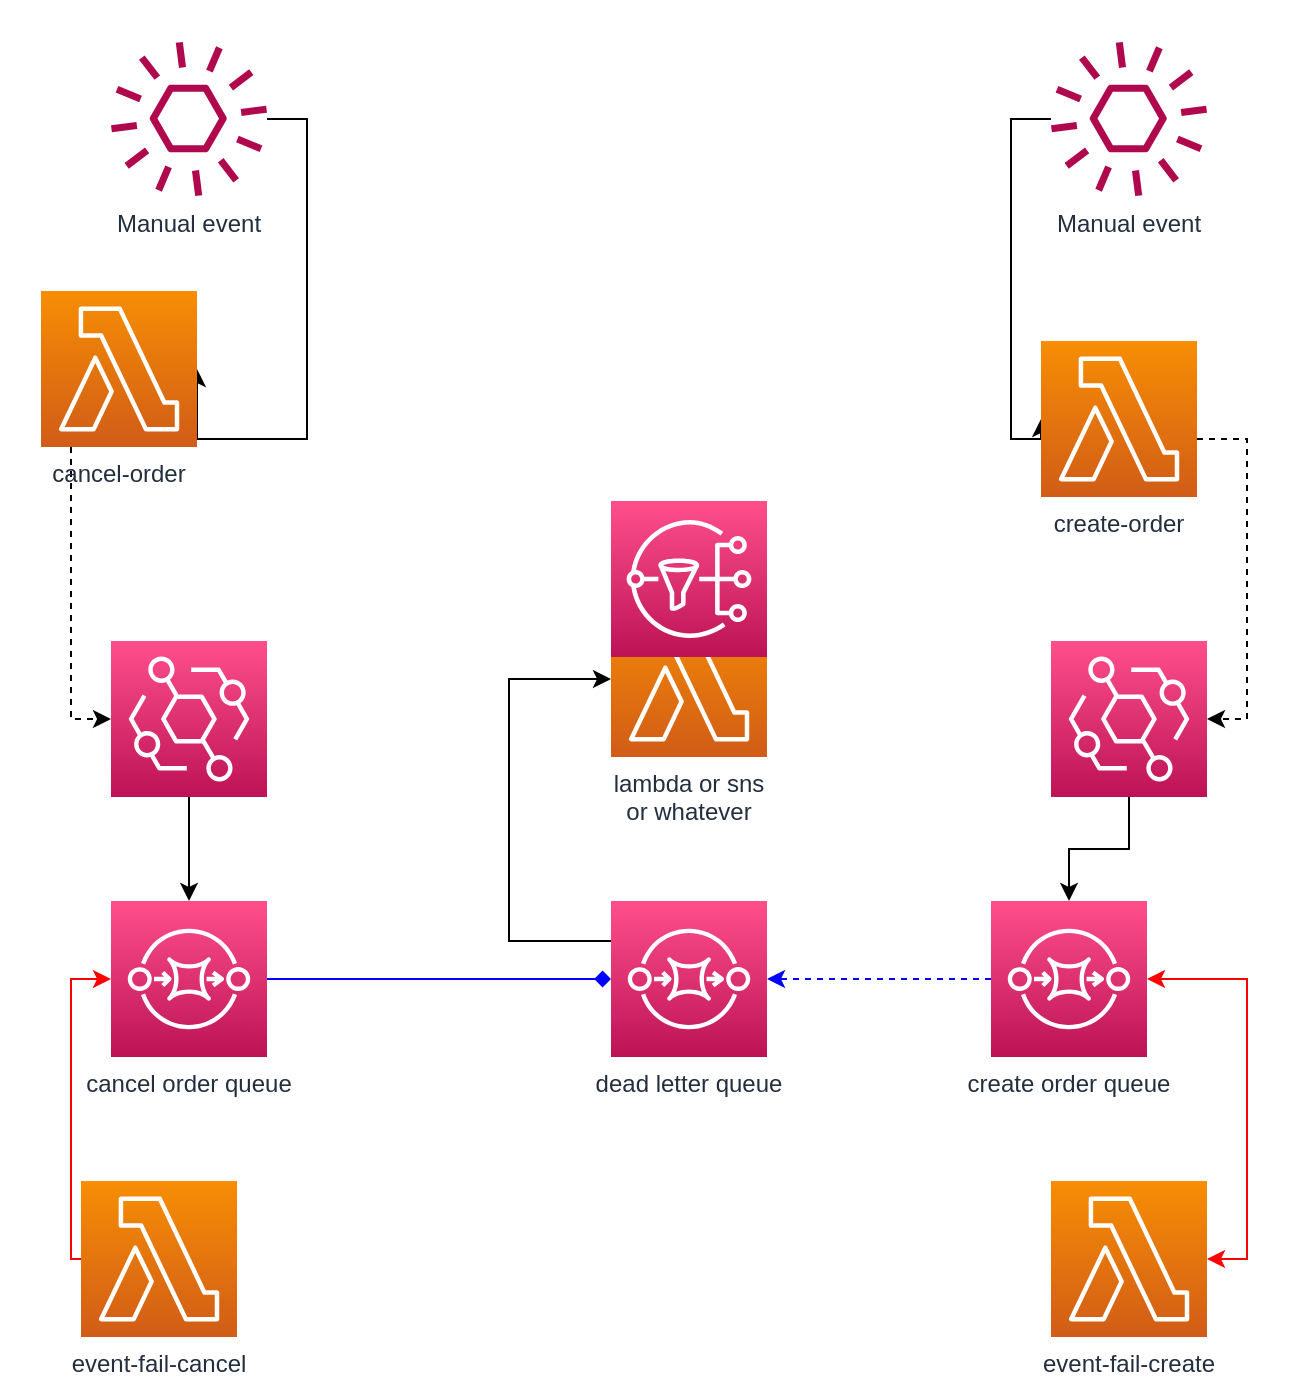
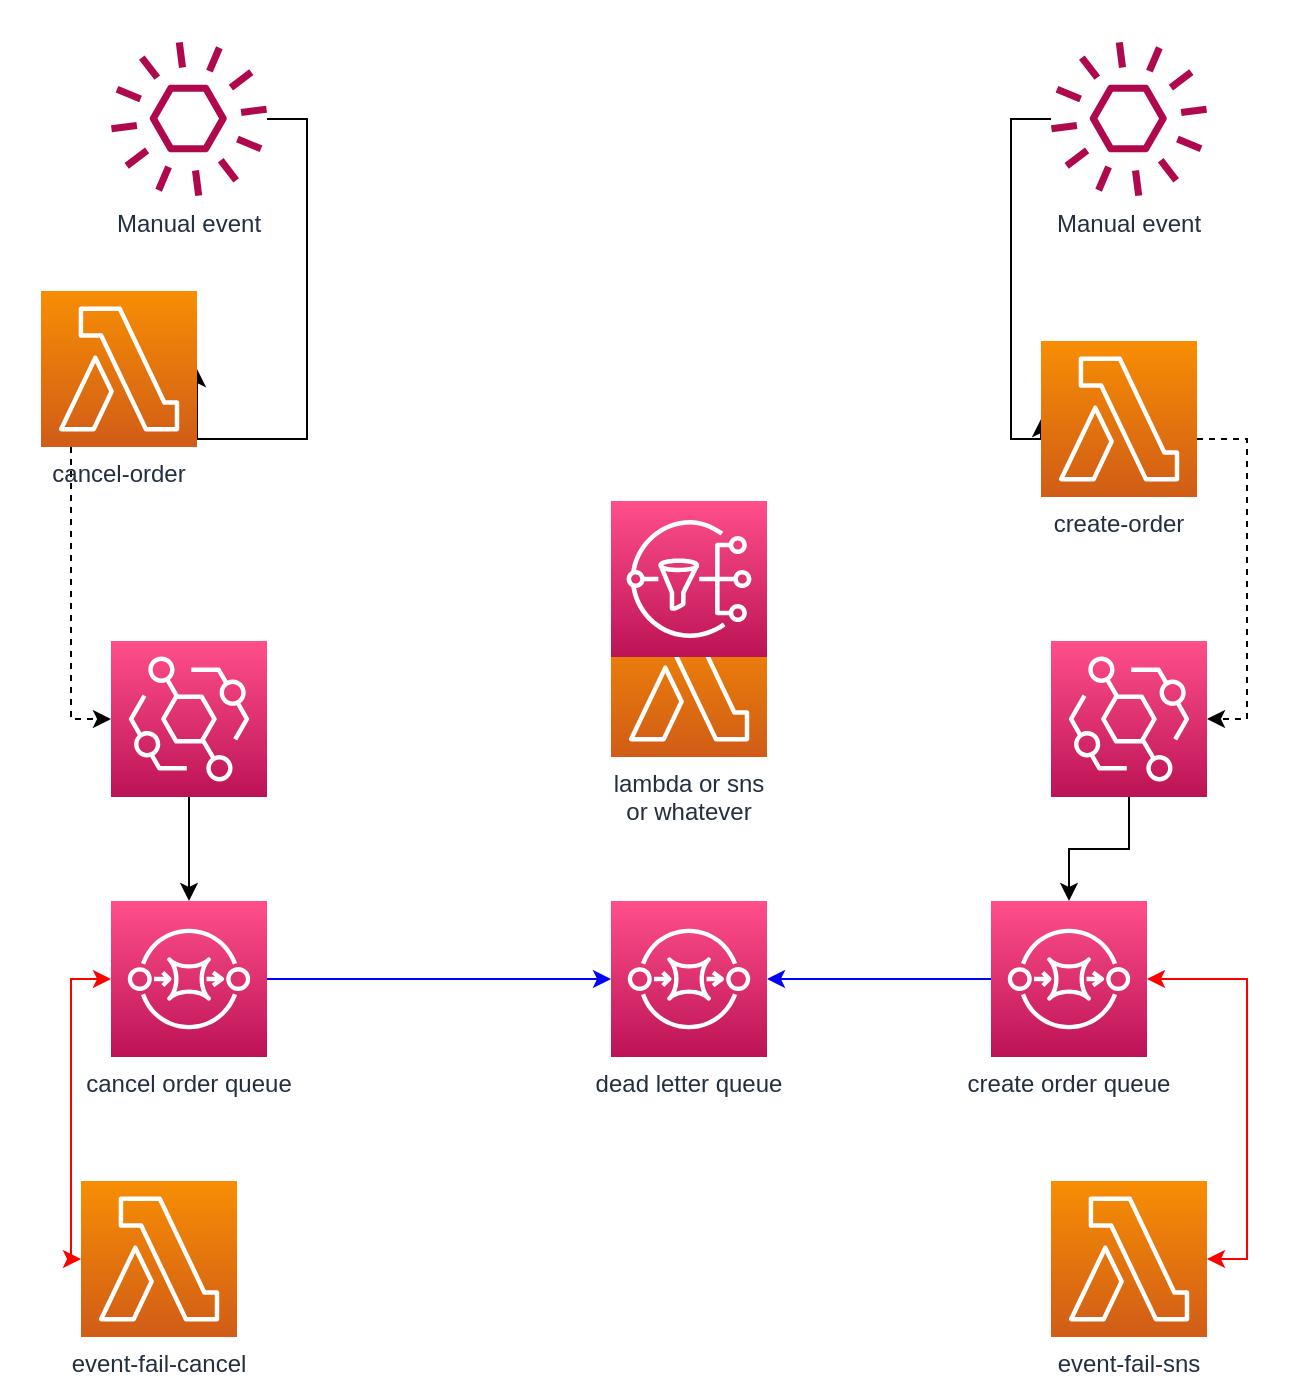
edge "dead letter queue" -> "lambda or sns or whatever": removed
edge "cancel order queue" -> "dead letter queue": arrowhead diamond -> classic
edge "create order queue" -> "dead letter queue": style dashed -> solid
edge "event-fail-cancel" -> "cancel order queue": arrowhead none -> classic
node "event-fail-create": label "event-fail-create" -> "event-fail-sns"
